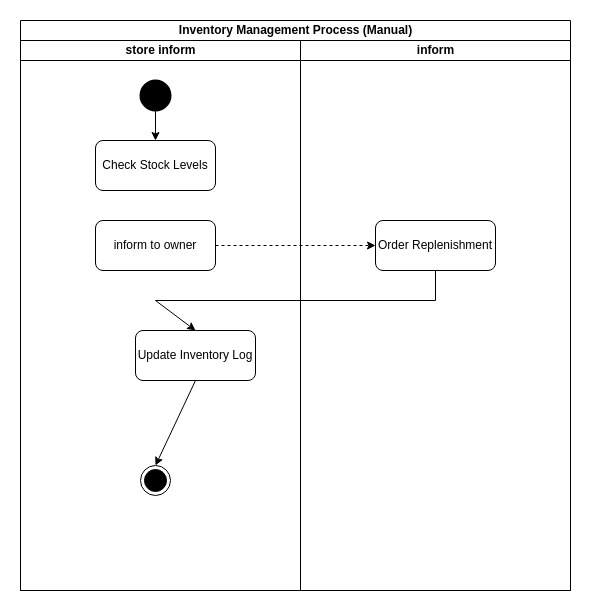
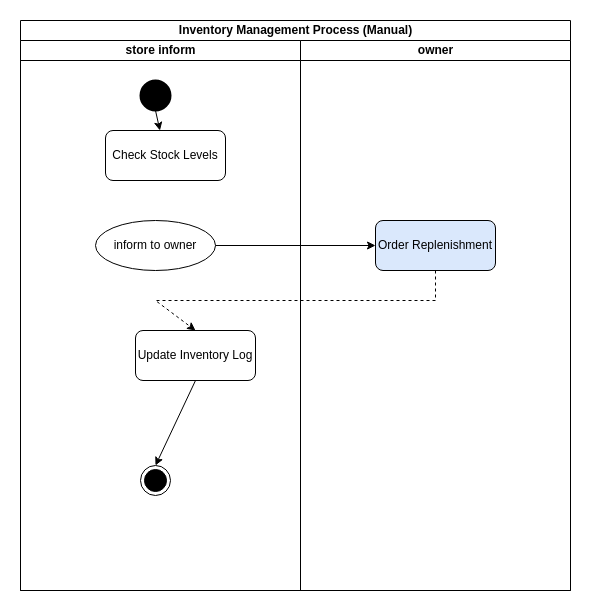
node "inform": label "inform" -> "owner"
node "Check Stock Levels": moved (156, 166) -> (166, 156)
node "inform to owner": shape rounded rectangle -> ellipse
edge "inform to owner" -> "Order Replenishment": style dashed -> solid
node "Order Replenishment": fillcolor #ffffff -> #dae8fc
edge "Order Replenishment" -> "Update Inventory Log": style solid -> dashed
